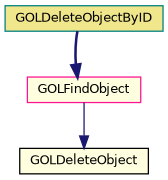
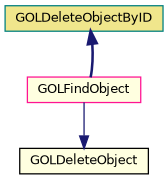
edge "GOLDeleteObjectByID" -> "GOLFindObject": reversed
